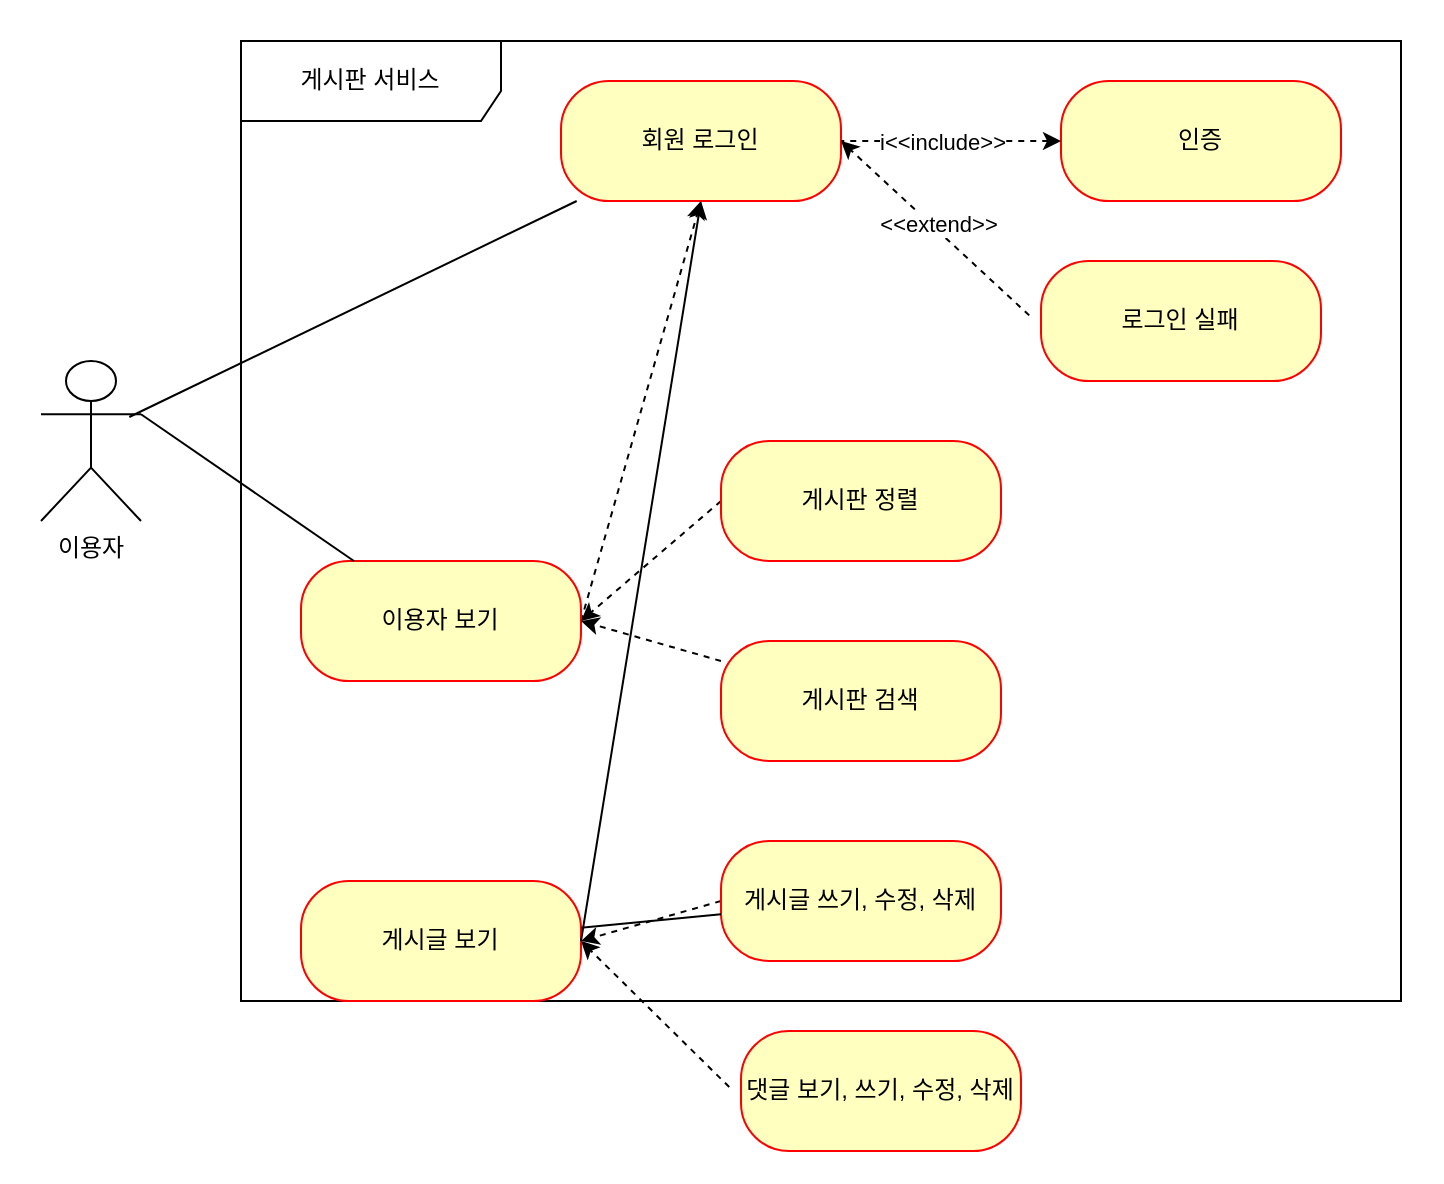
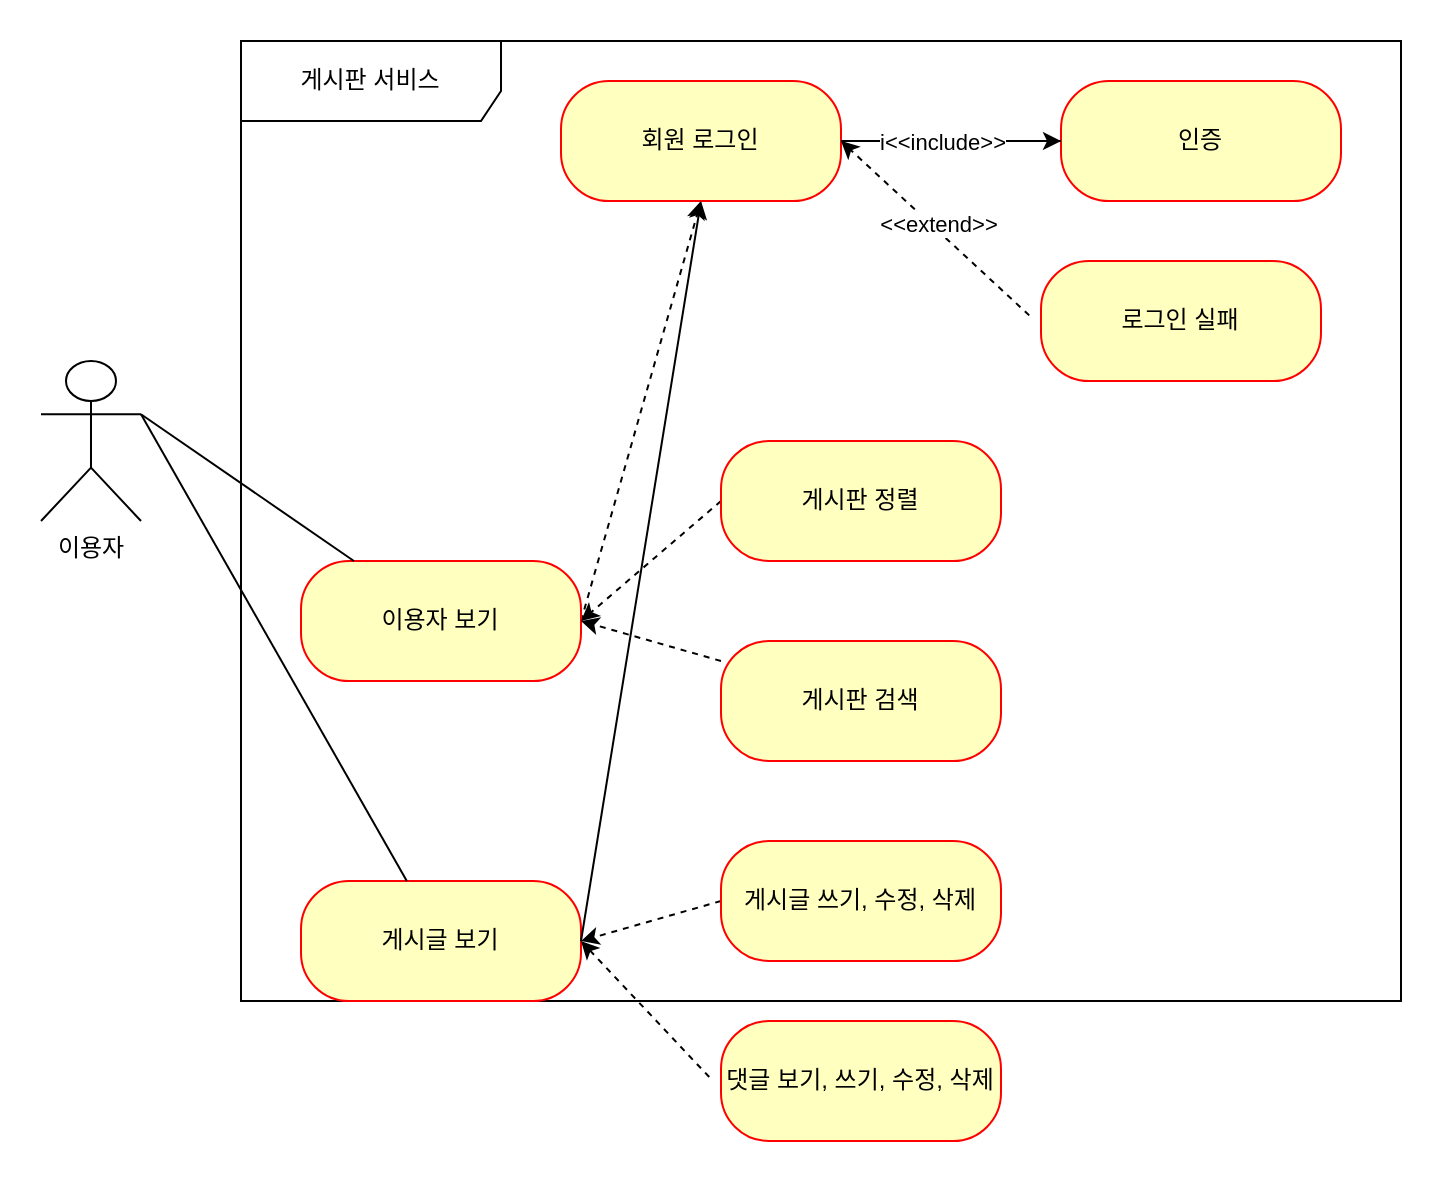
edge "회원 로그인" -- "이용자": now "회원 로그인" -- "인증"
edge "게시글 쓰기, 수정, 삭제" -- "게시글 보기": now "이용자" -- "게시글 보기"
node "댓글 보기, 쓰기, 수정, 삭제": moved (881, 1091) -> (861, 1081)
